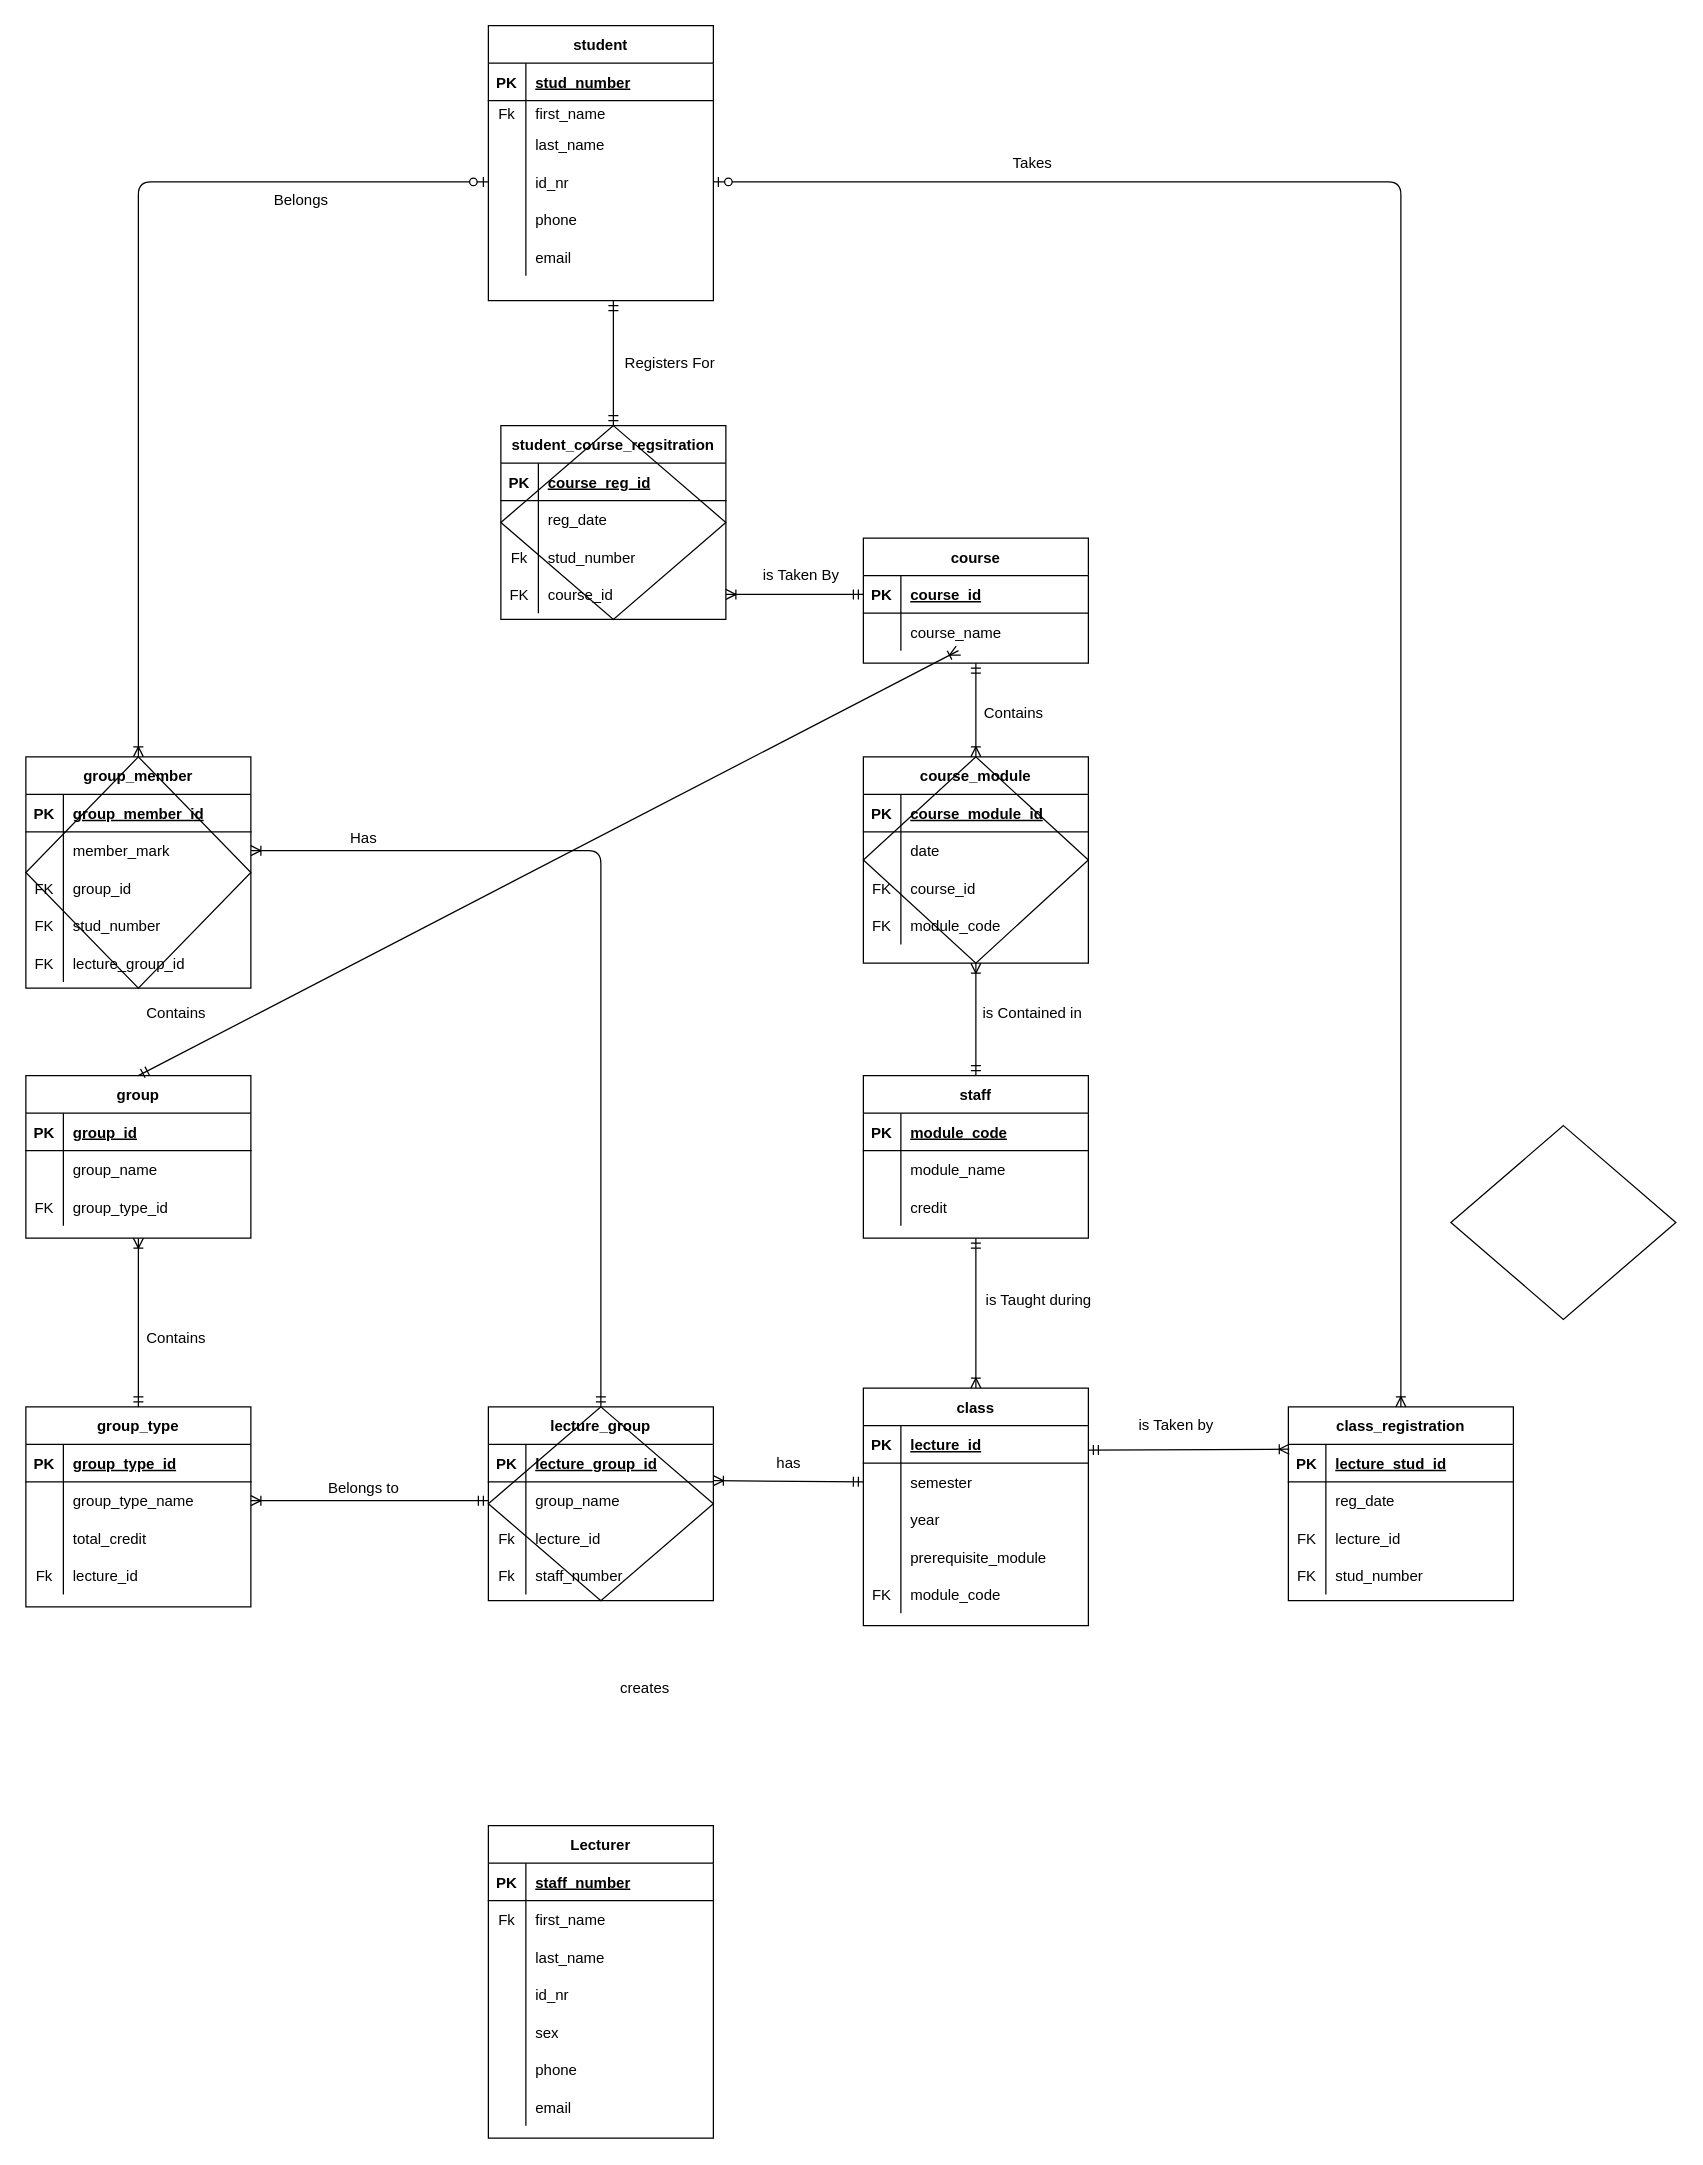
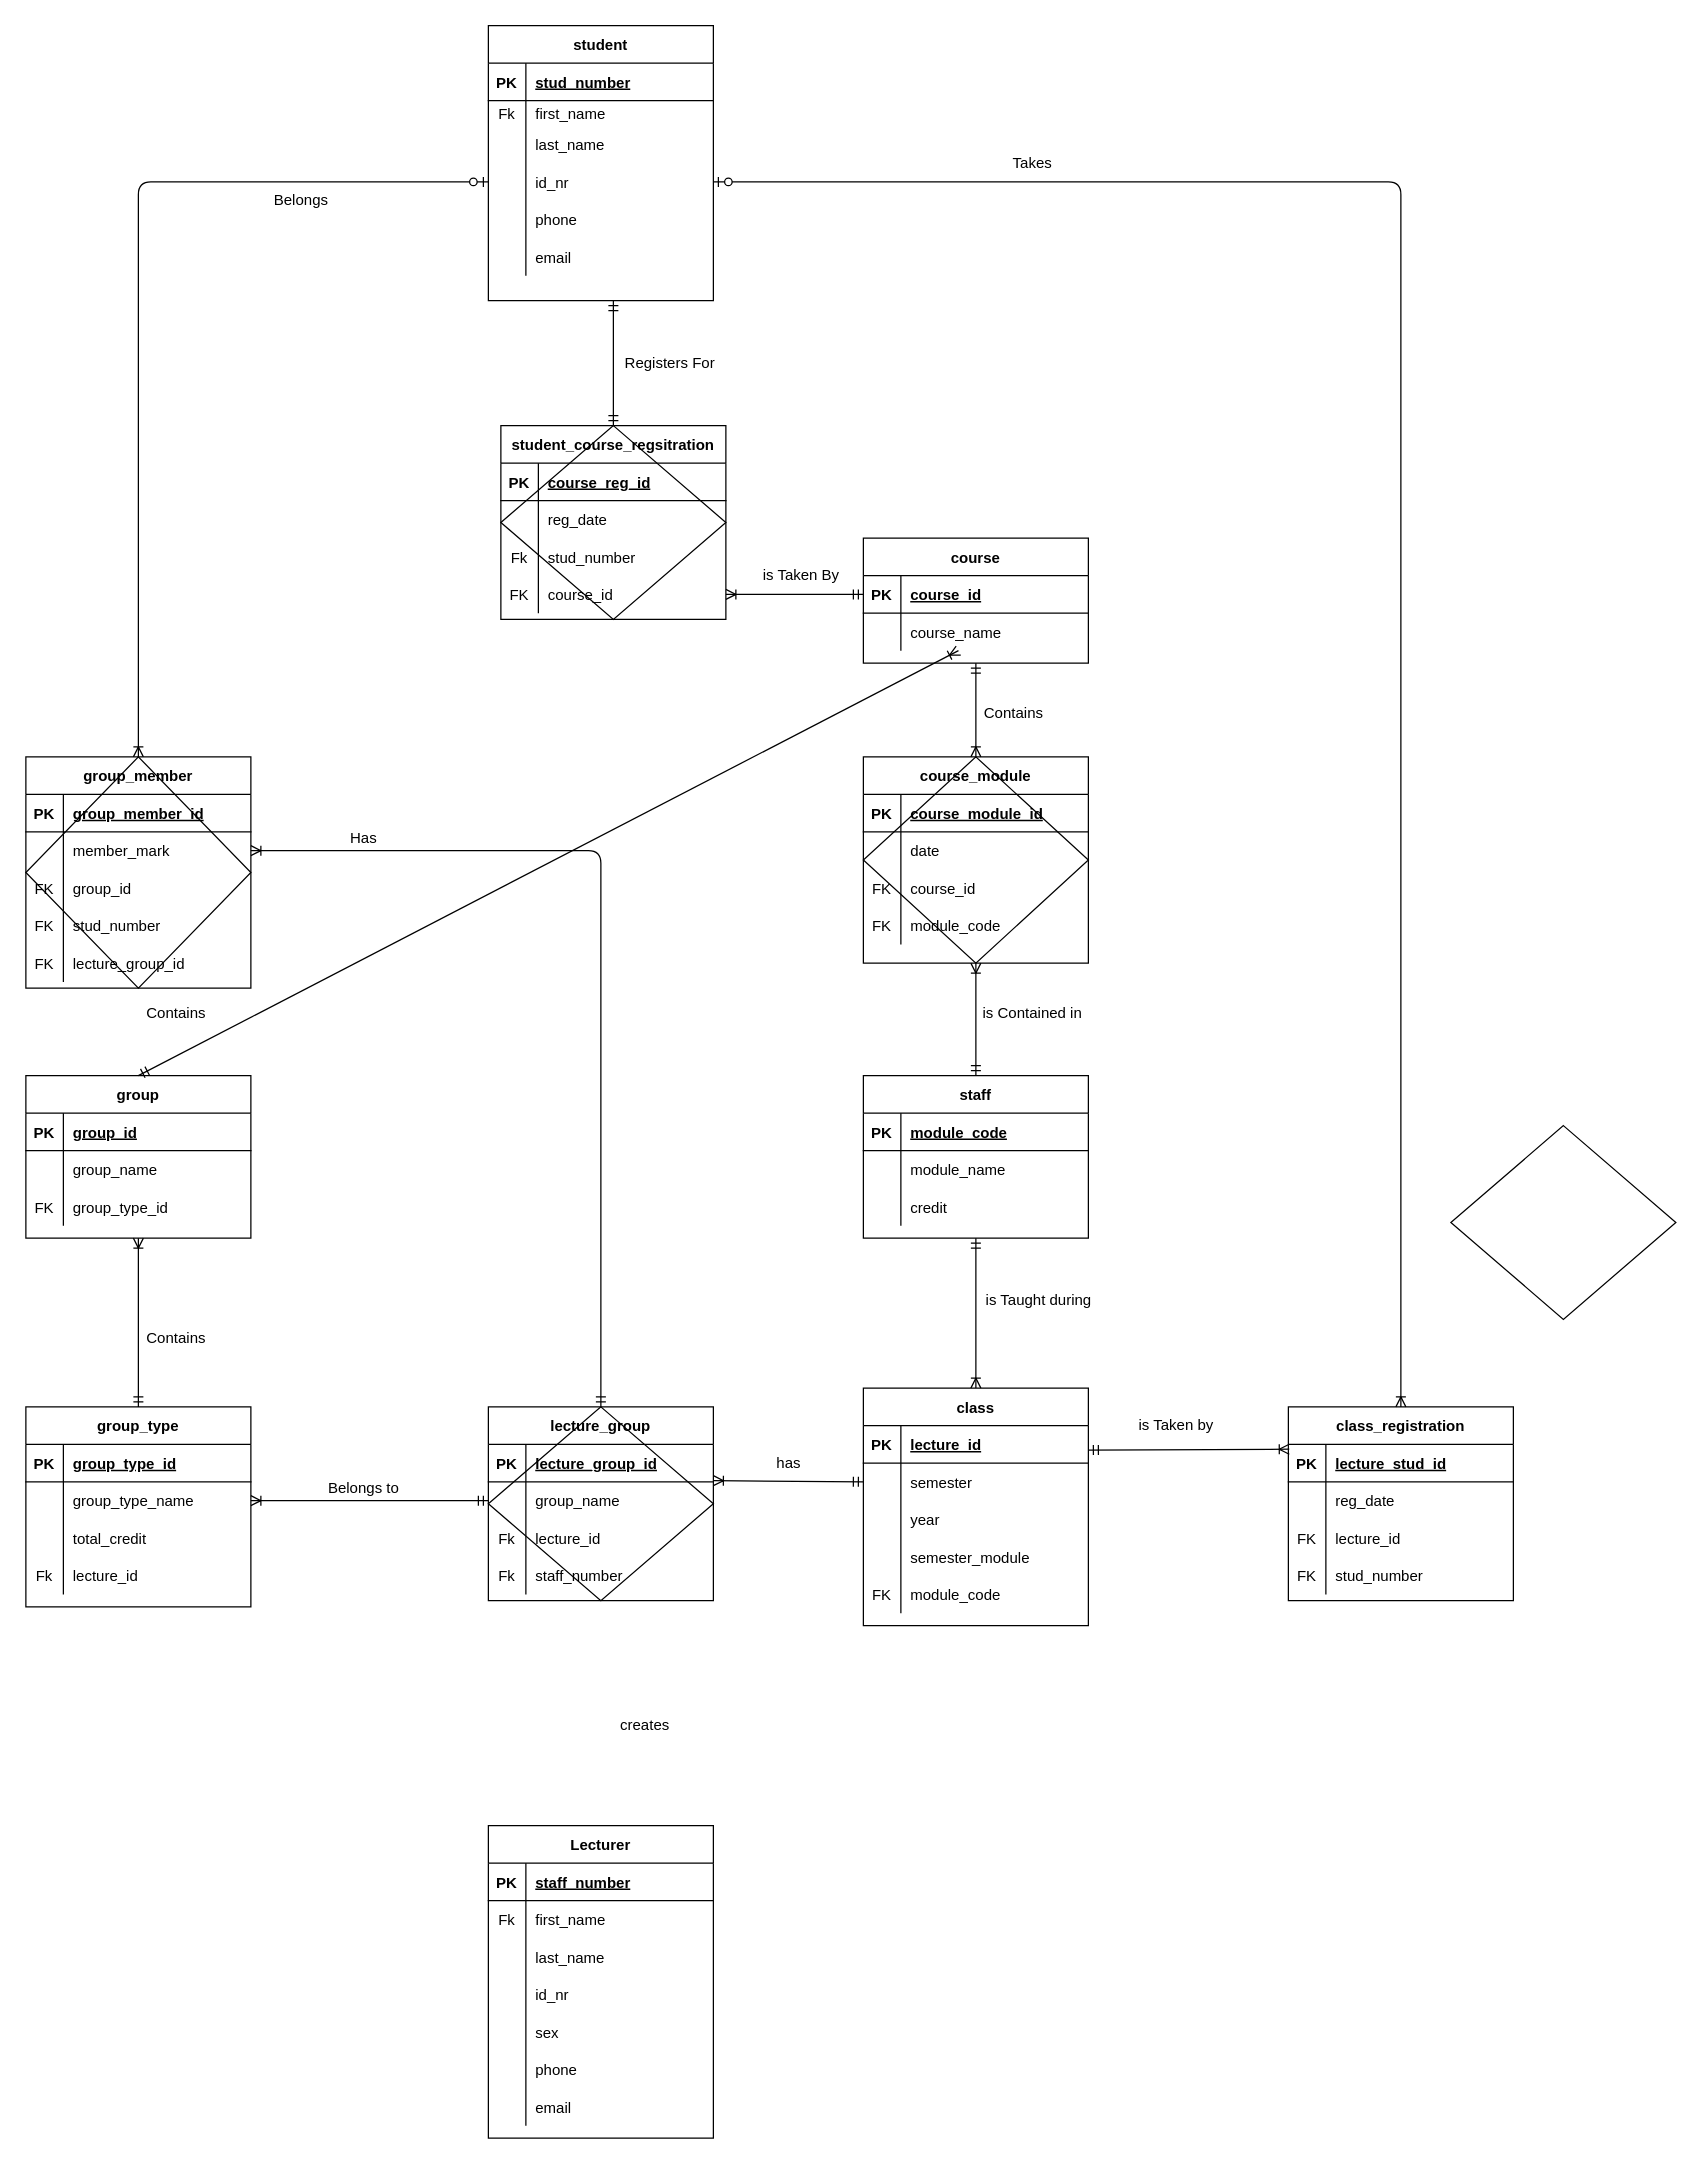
node "prerequisite_module": label "prerequisite_module" -> "semester_module"
node "creates": moved (644, 1688) -> (644, 1726)
